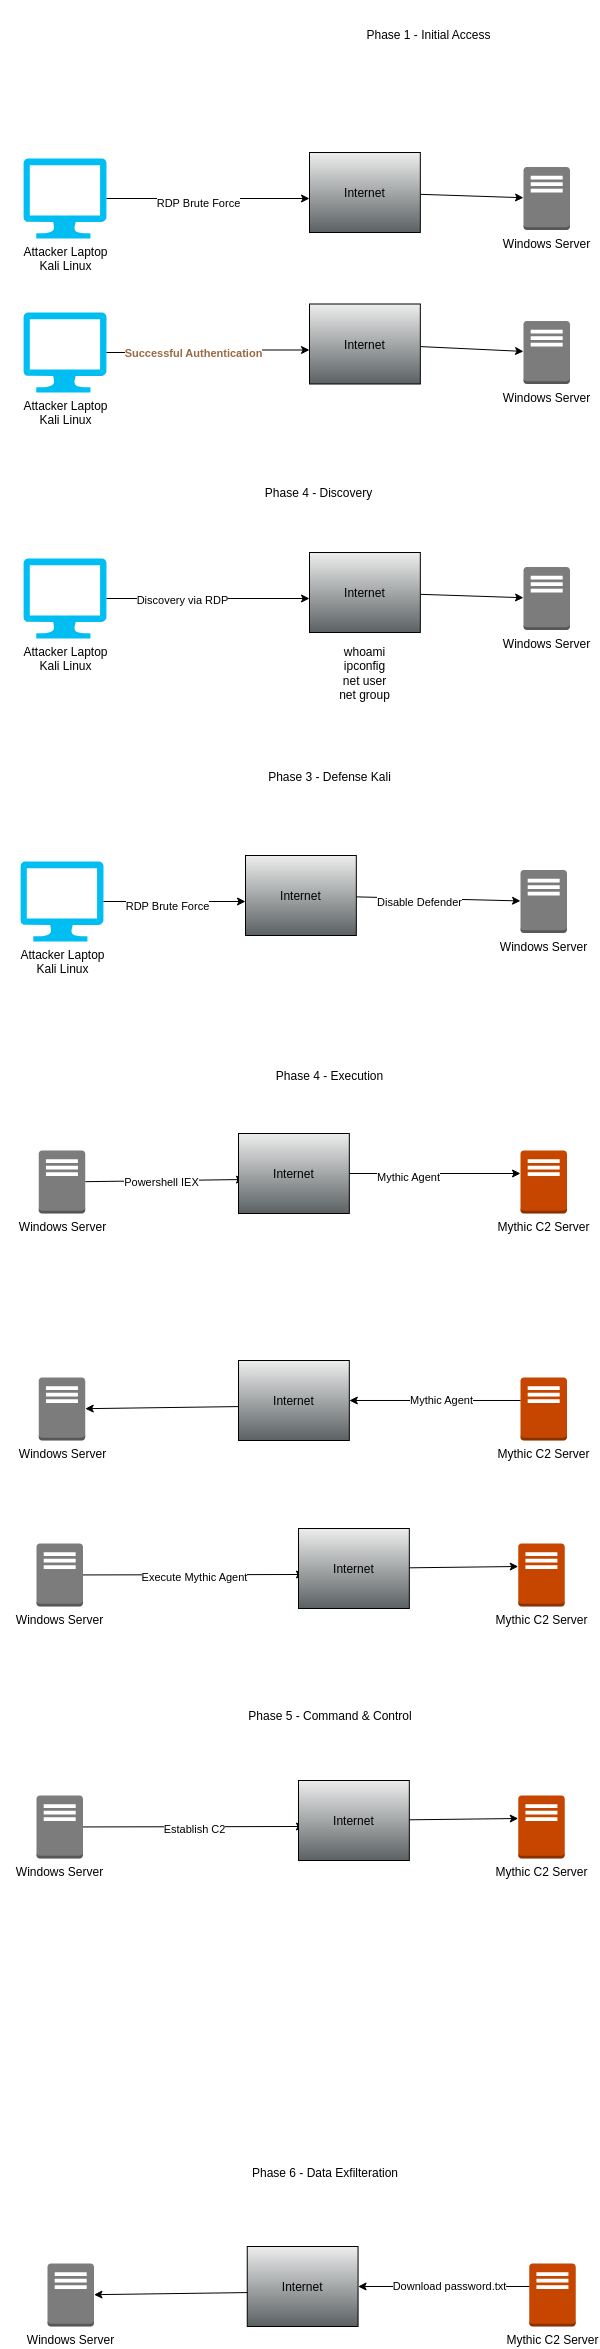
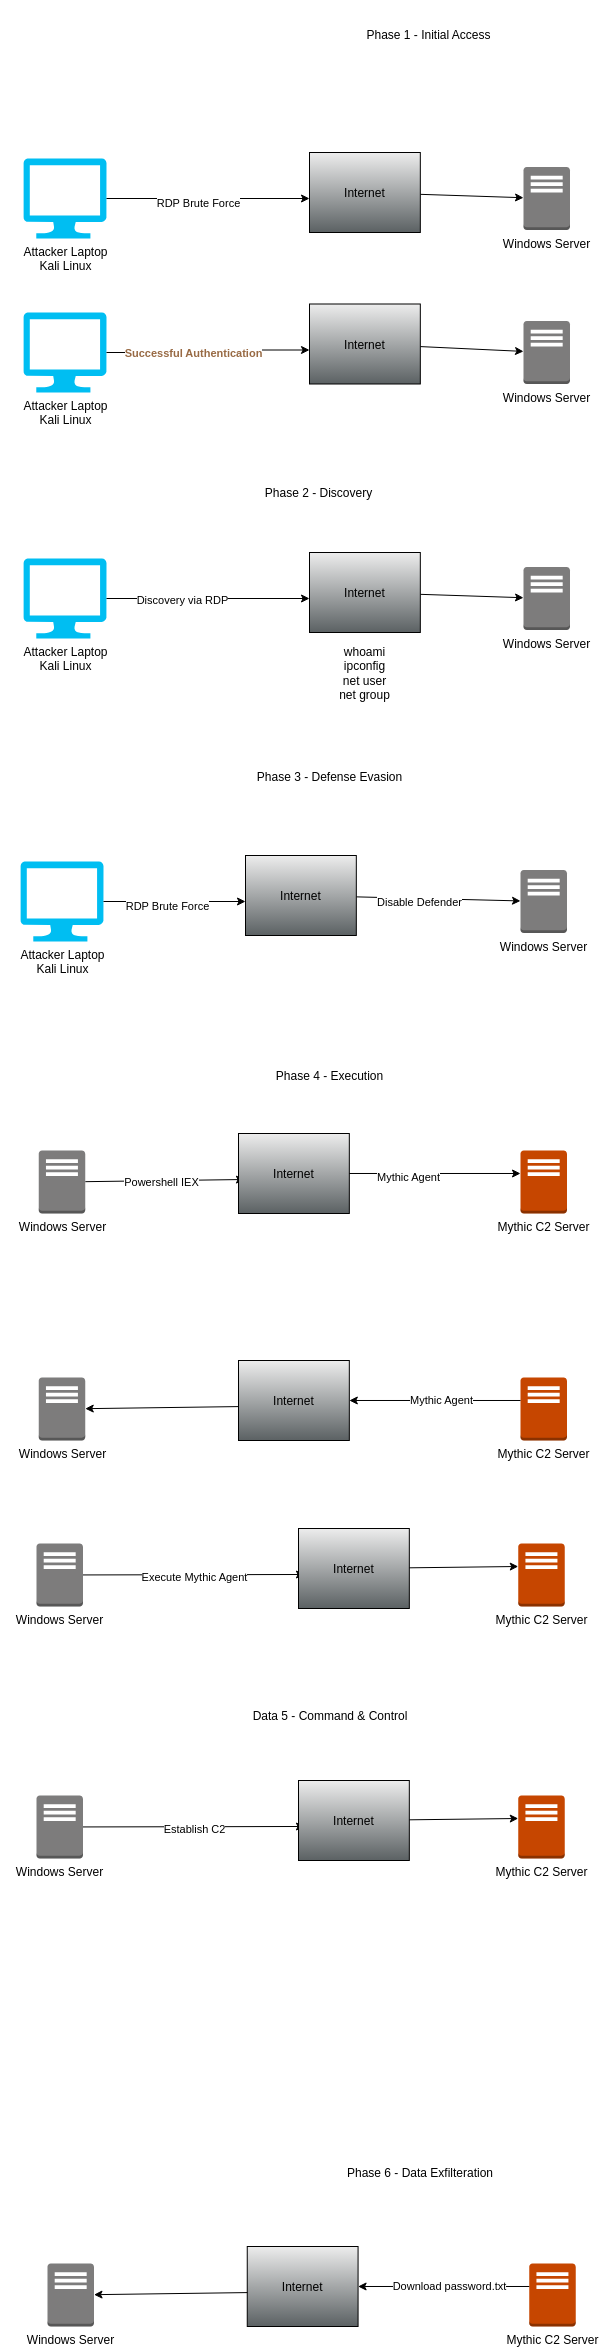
node "Phase 4 - Discovery": label "Phase 4 - Discovery" -> "Phase 2 - Discovery"
node "Phase 3 - Defense Kali": label "Phase 3 - Defense Kali" -> "Phase 3 - Defense Evasion"
node "Phase 5 - Command & Control": label "Phase 5 - Command & Control" -> "Data 5 - Command & Control"
node "Phase 6 - Data Exfilteration": moved (325, 2174) -> (420, 2174)
